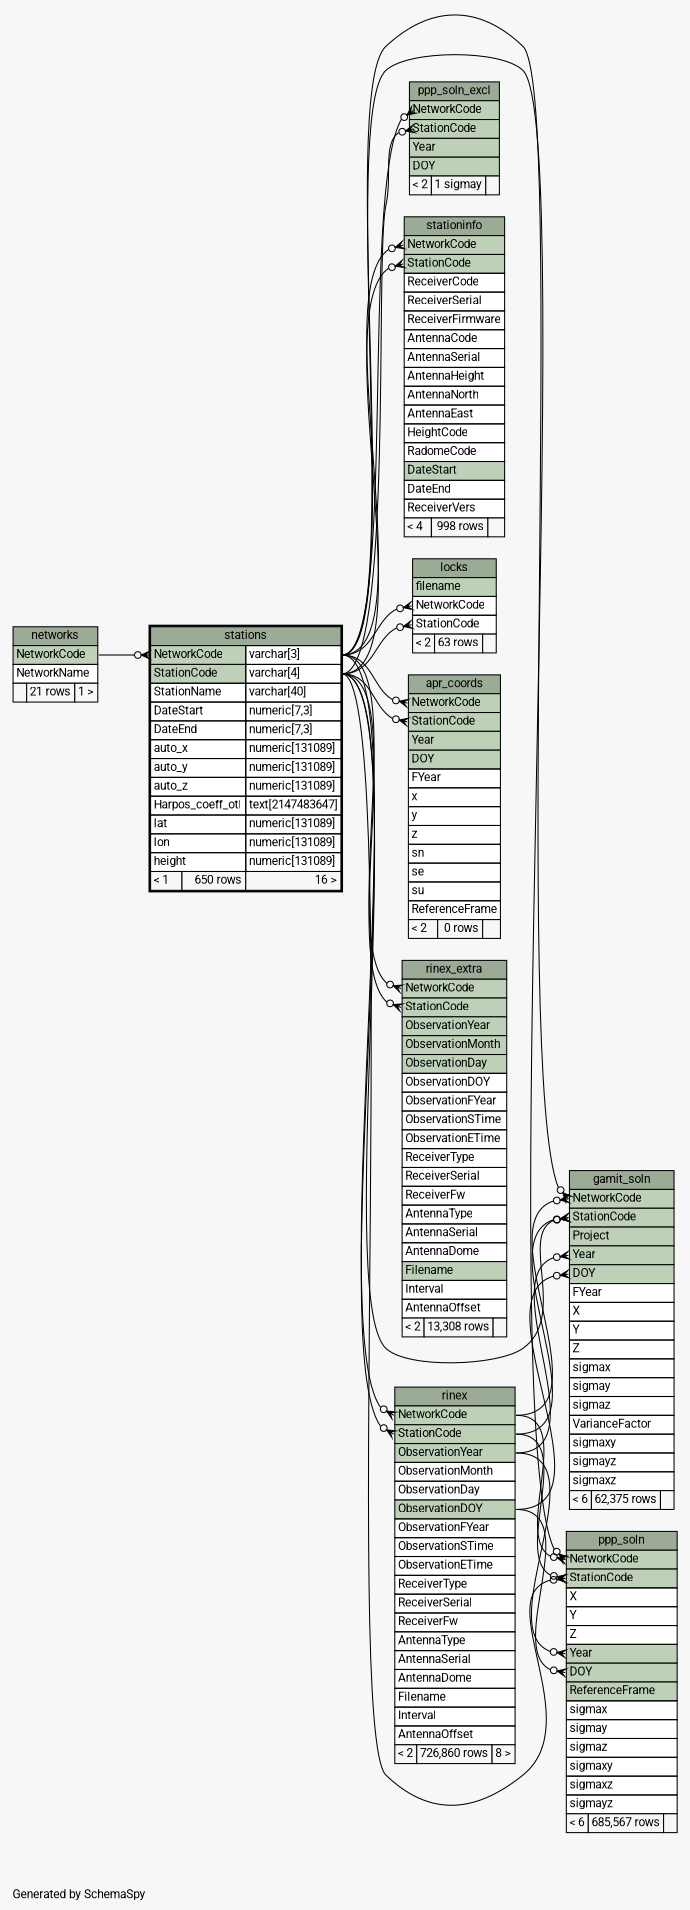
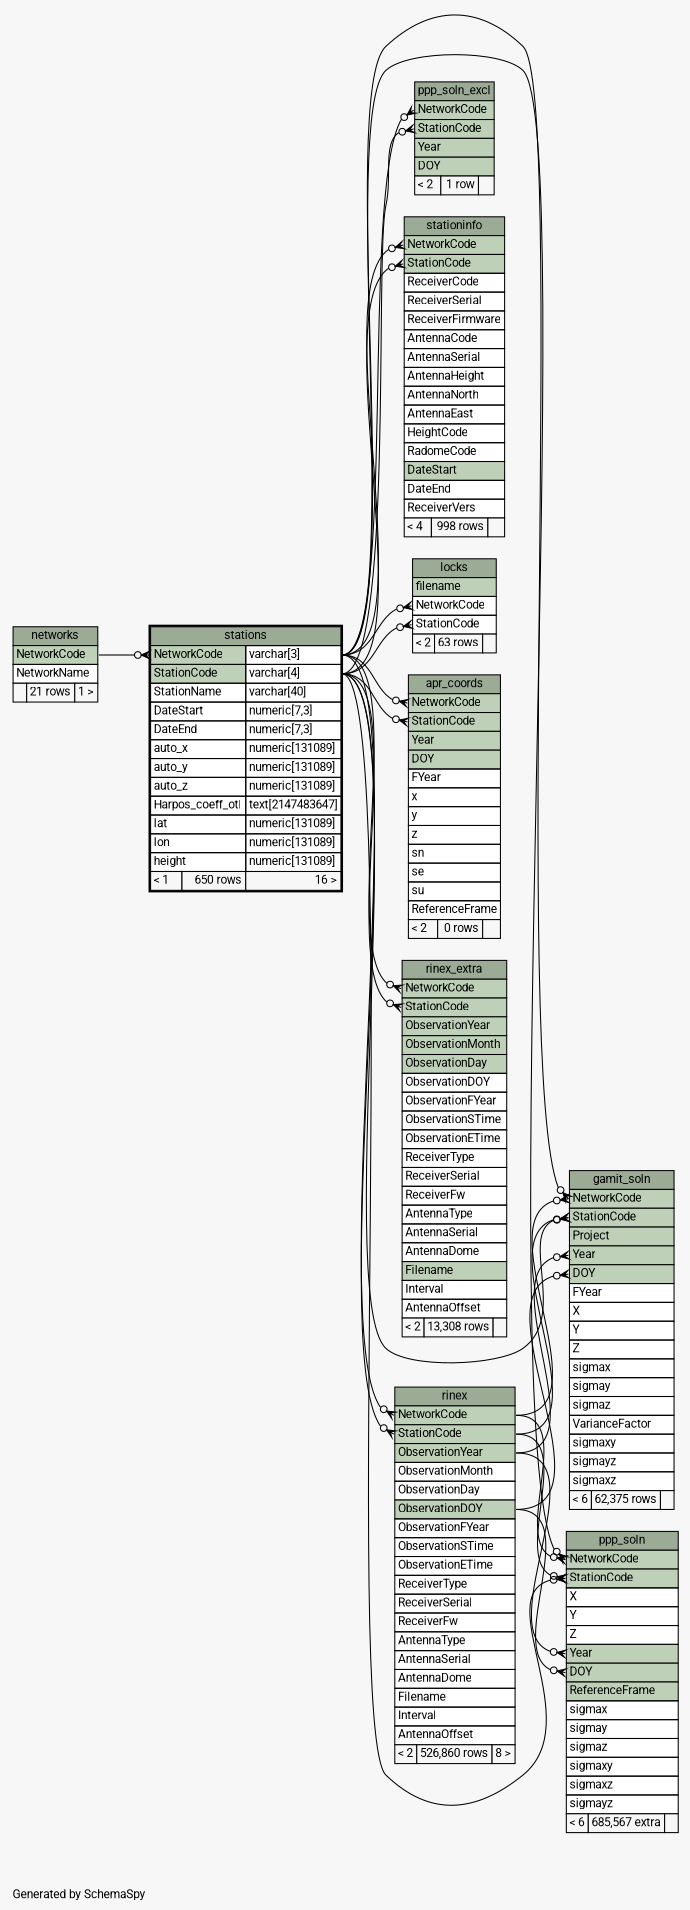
node "ppp_soln_excl": text "1 sigmay" -> "1 row"
node "rinex": text "726,860 rows" -> "526,860 rows"
node "ppp_soln": text "685,567 rows" -> "685,567 extra"
